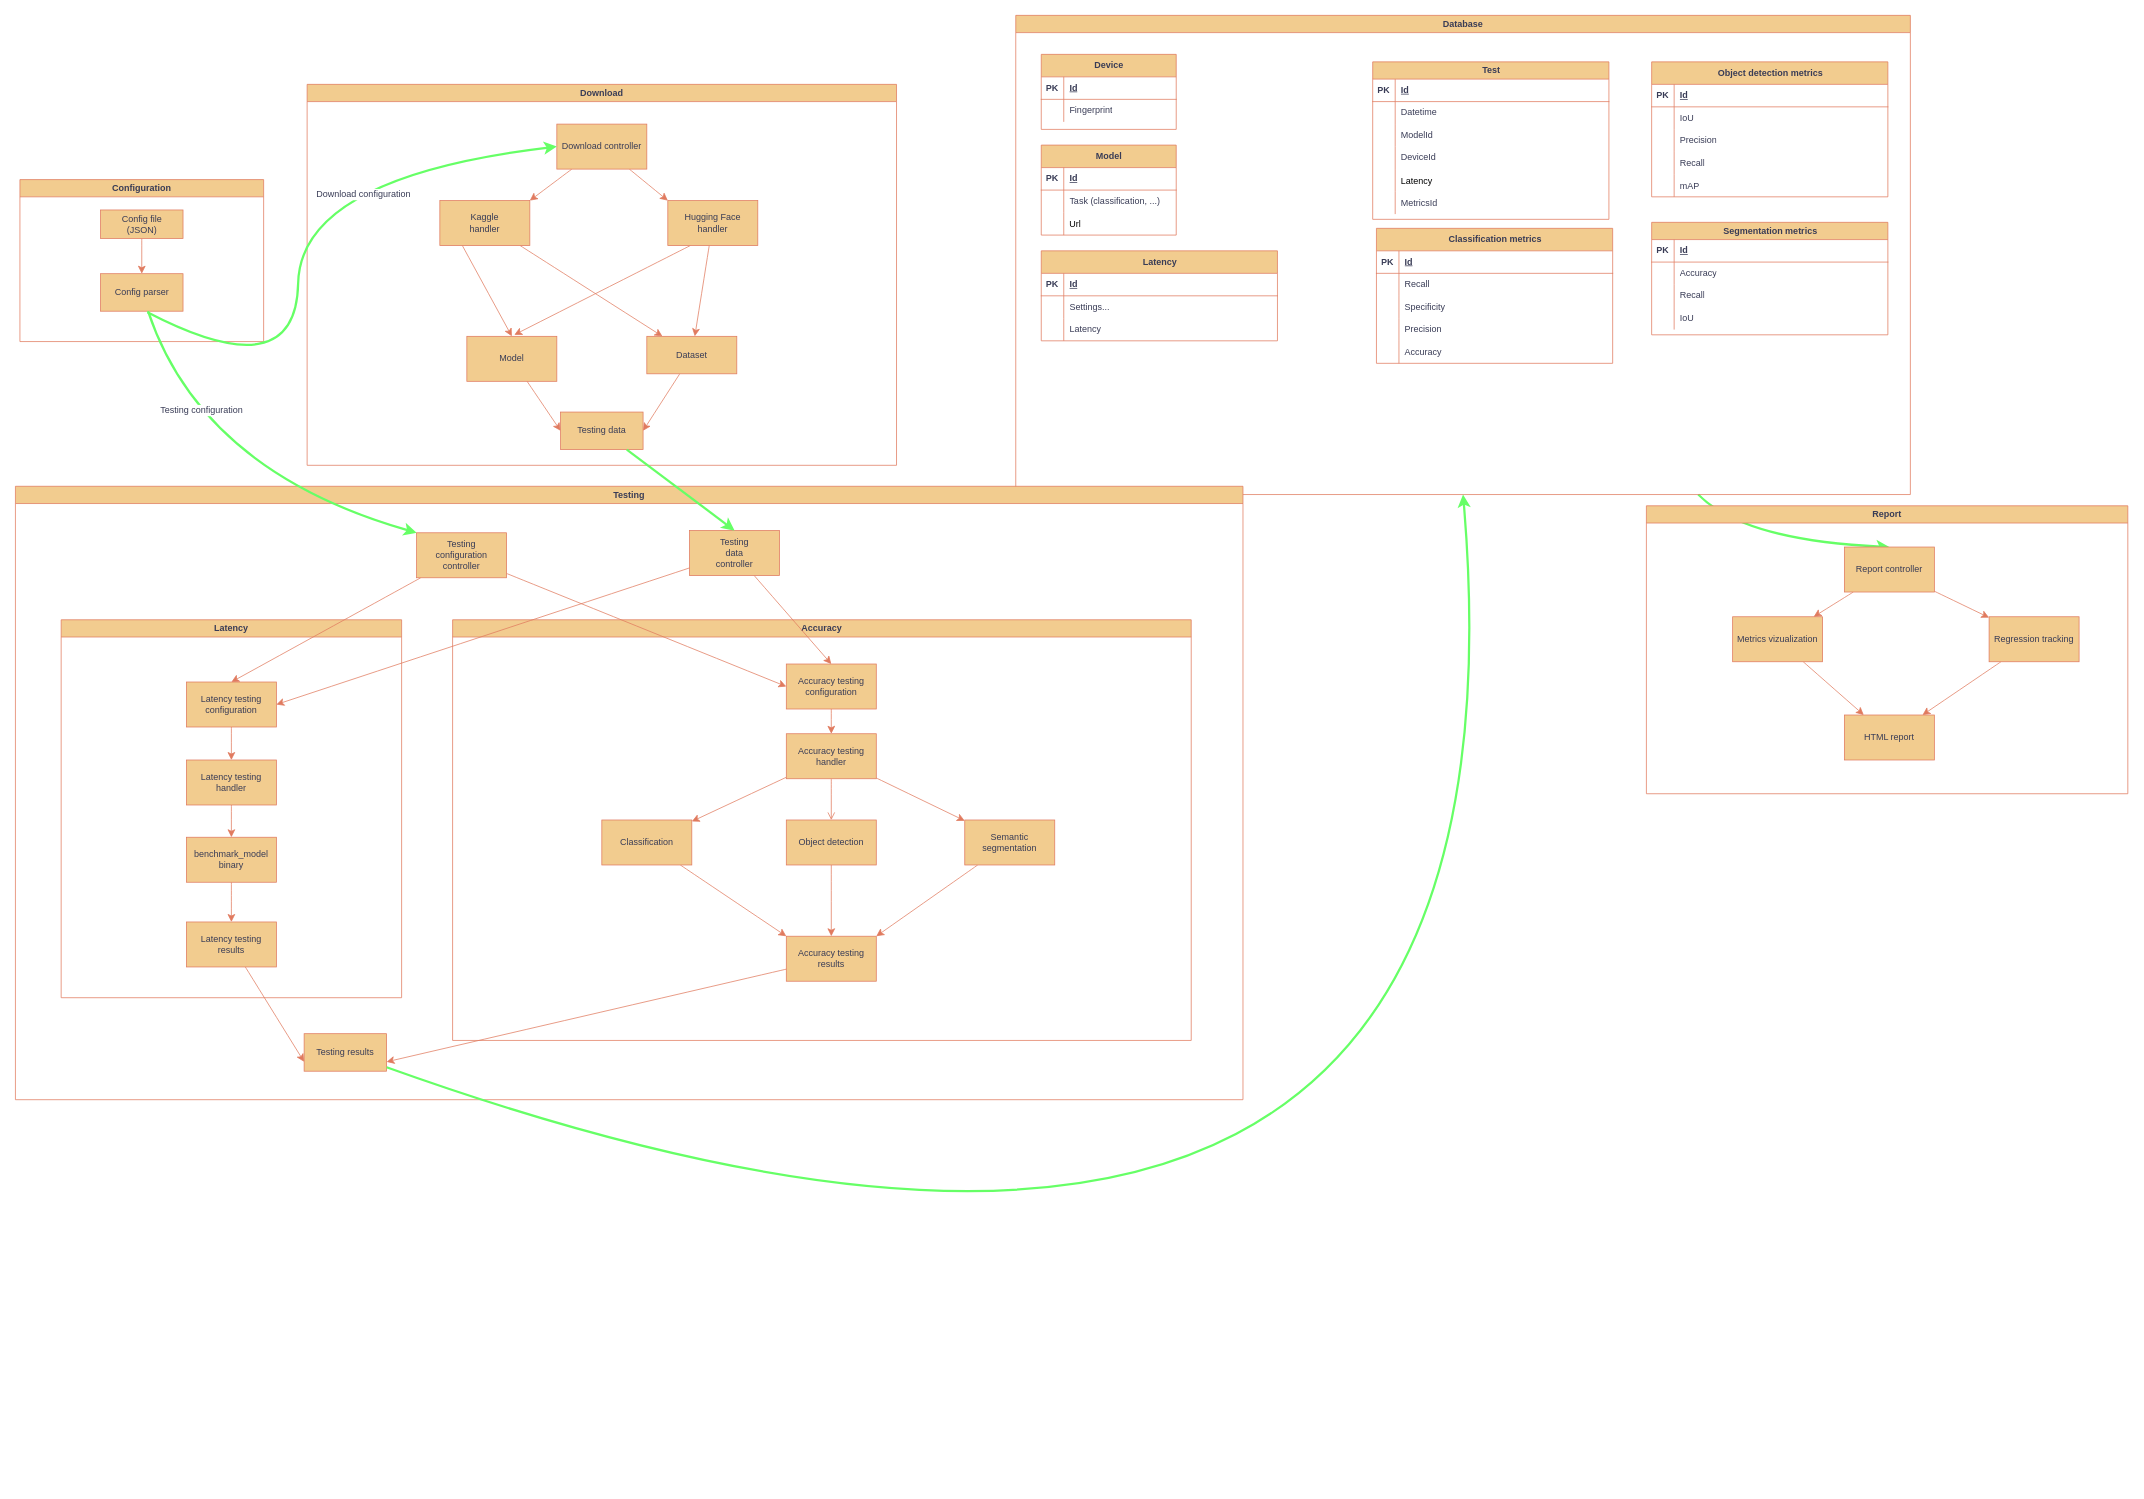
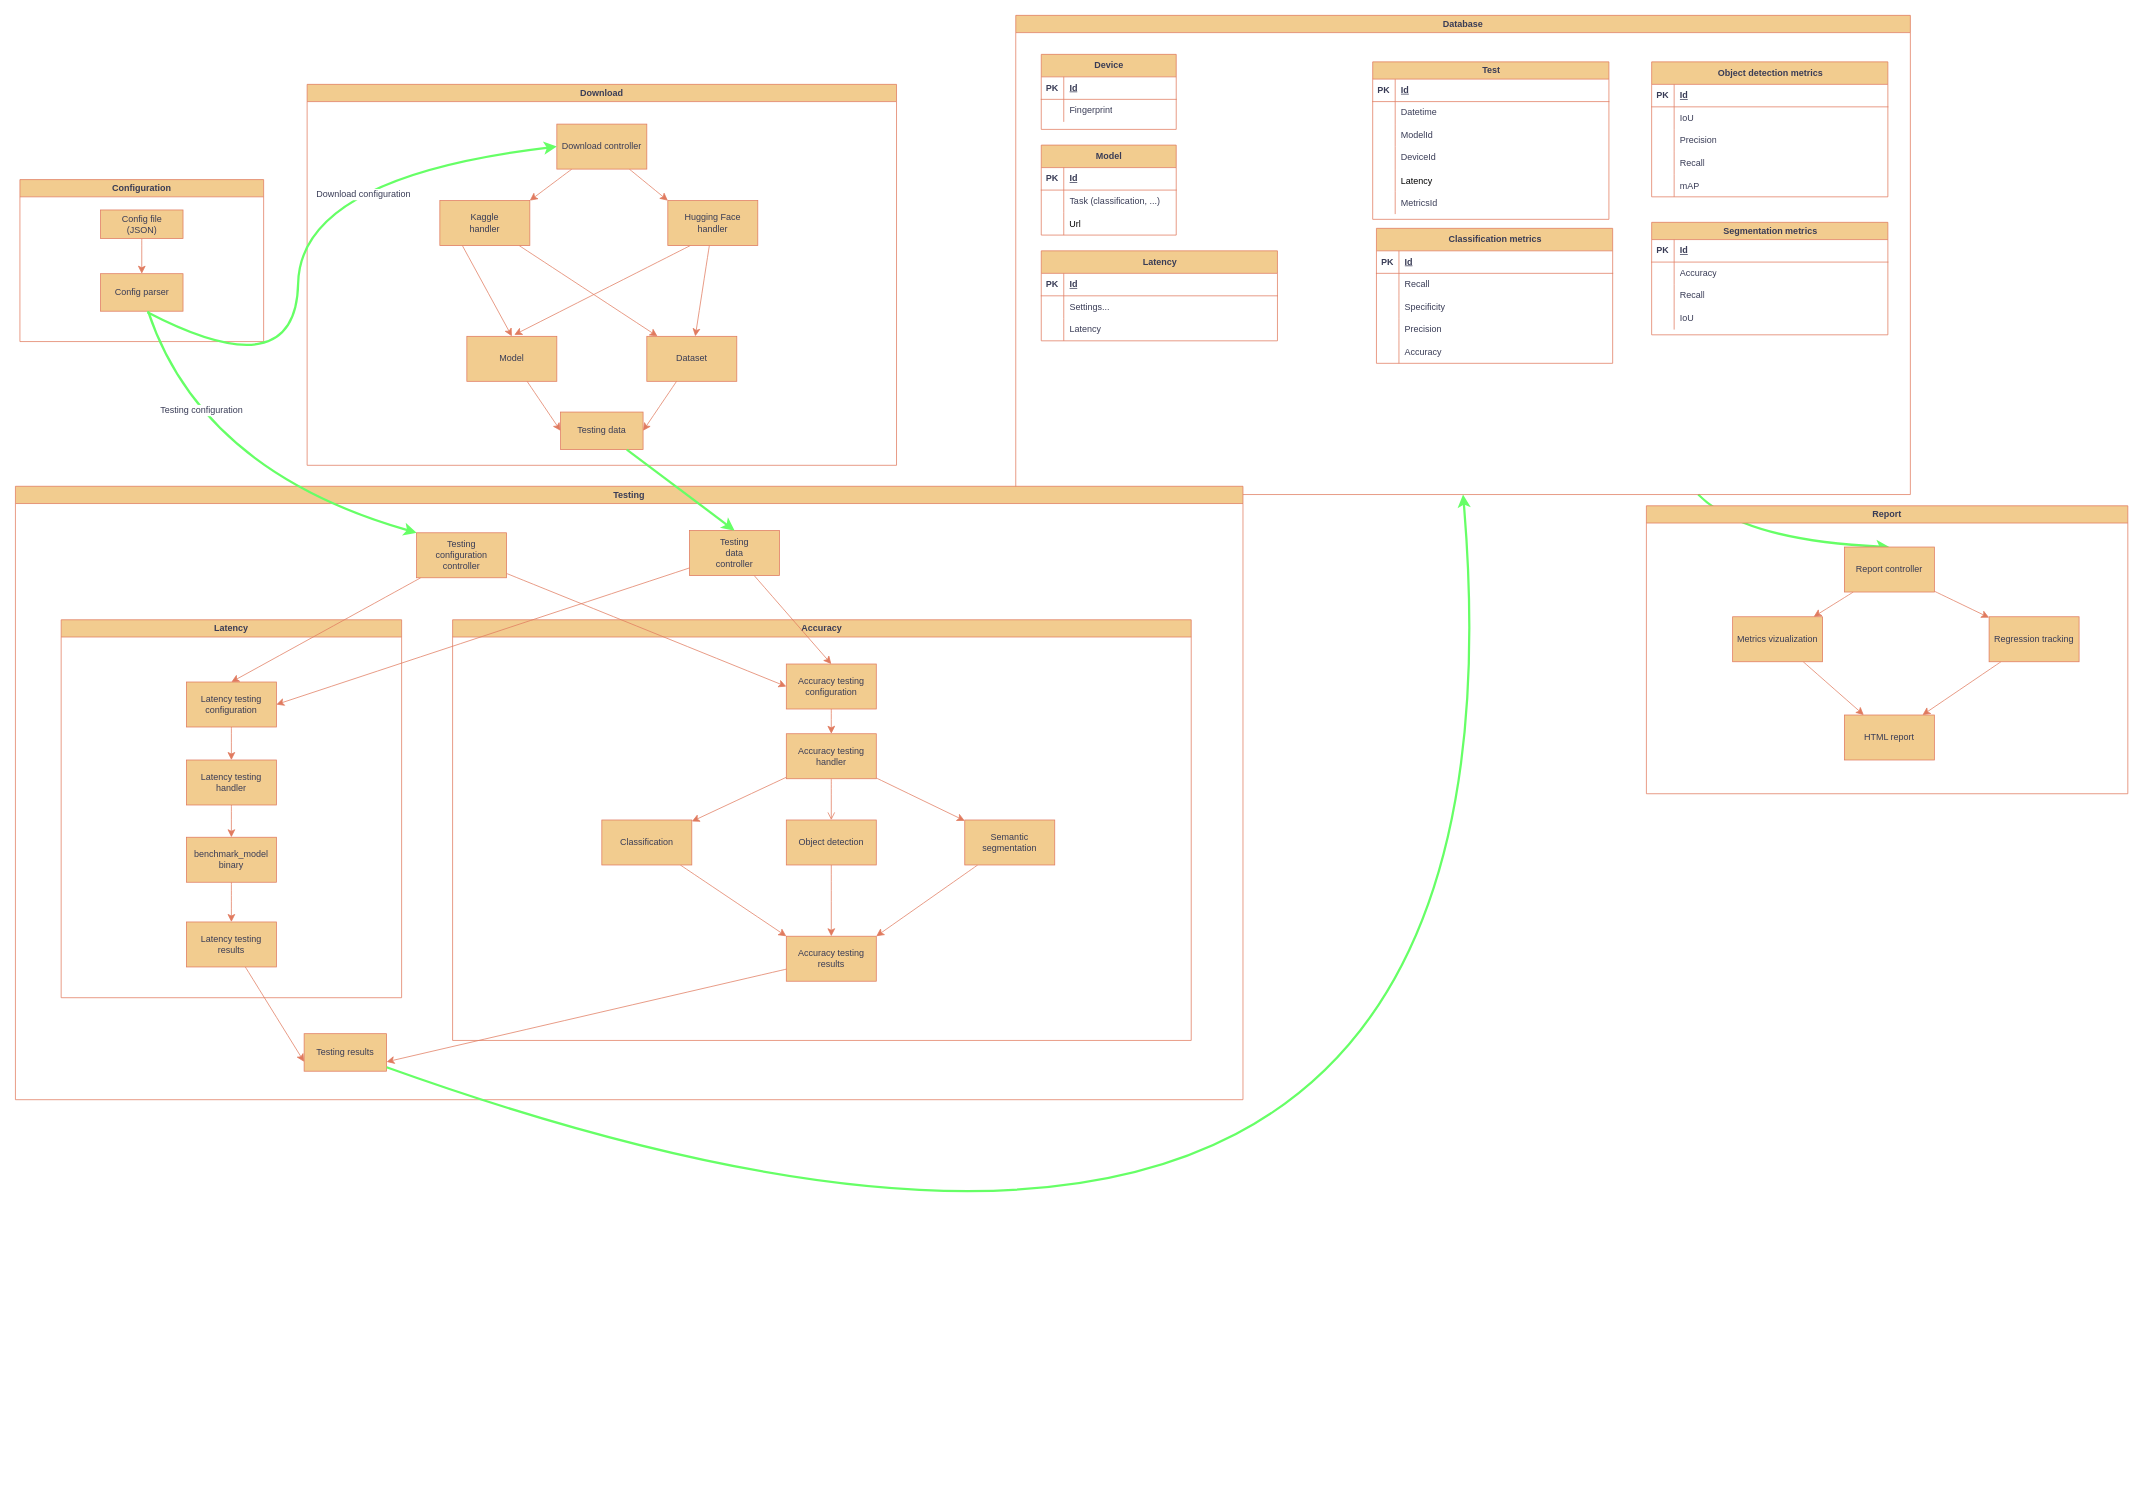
node "Dataset": size 90x38 -> 90x45
